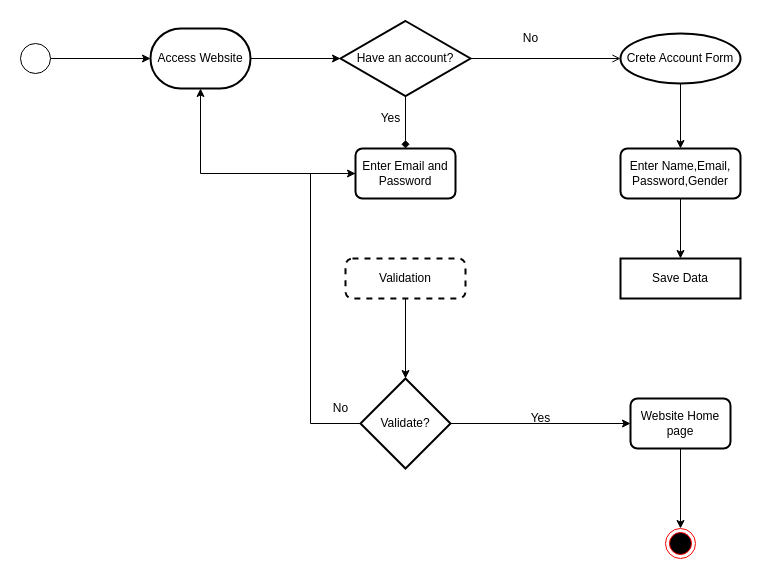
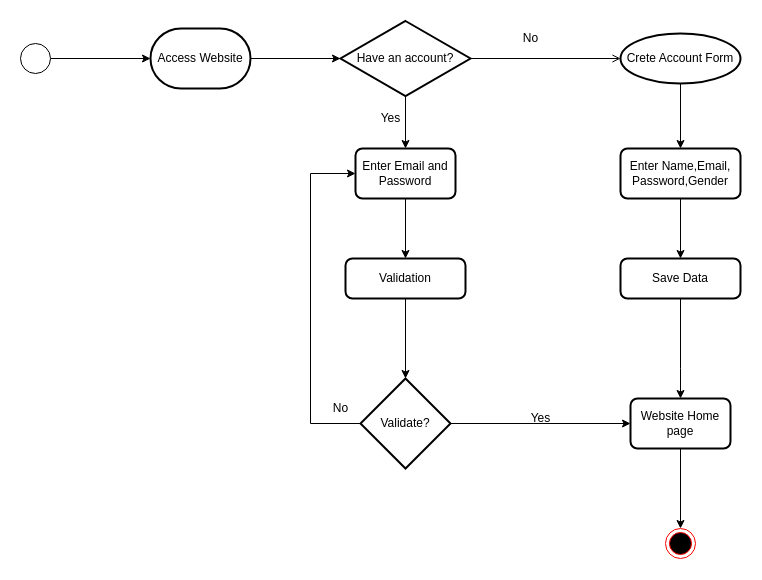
edge "Have an account?" -> "Enter Email and Password": arrowhead diamond -> classic
edge "Enter Email and Password" -> "Access Website": now "Enter Email and Password" -> "Validation"
node "Validation": style dashed -> solid
node "Save Data": shape rectangle -> rounded rectangle
edge "Save Data" -> "Website Home page": added
